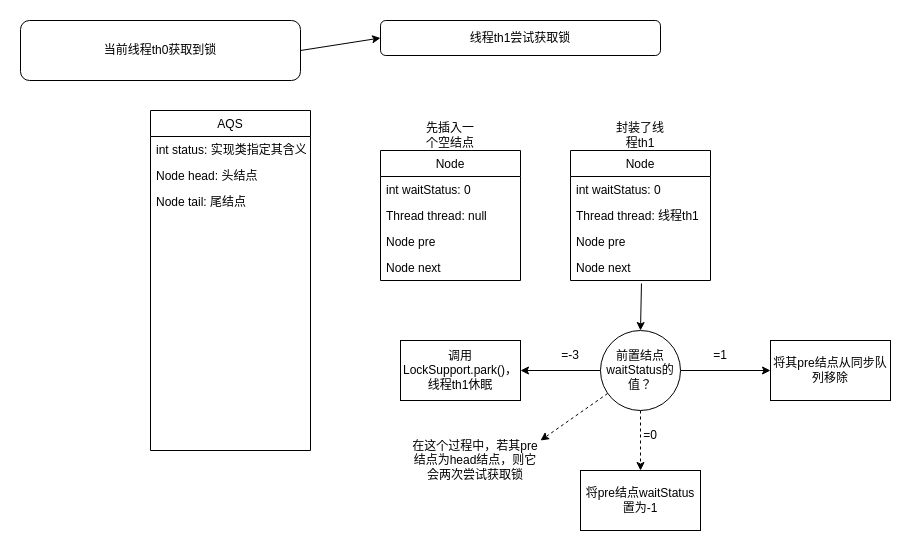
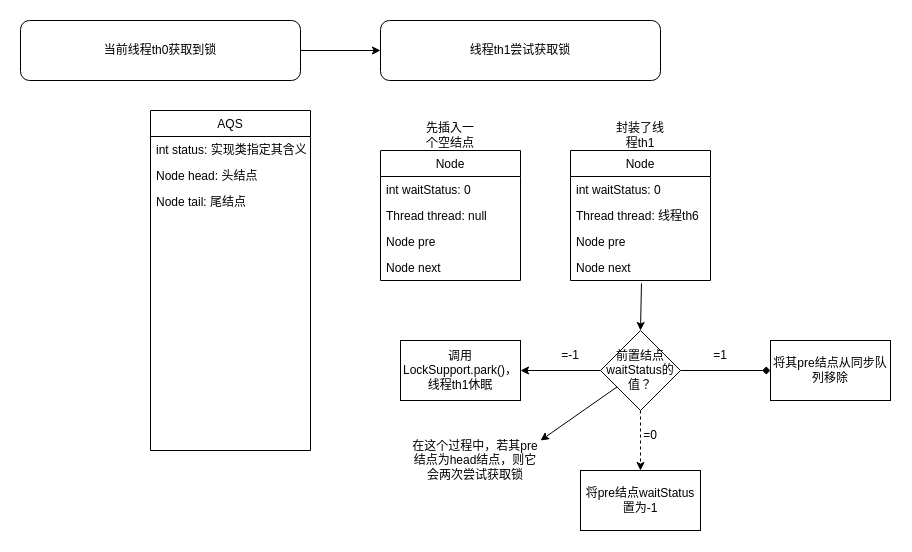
node "线程th1尝试获取锁": size 280x35 -> 280x60
node "Thread thread: 线程th1": label "Thread thread: 线程th1" -> "Thread thread: 线程th6"
node "=-3": label "=-3" -> "=-1"
node "前置结点waitStatus的值？": shape ellipse -> diamond
edge "前置结点waitStatus的值？" -> "将其pre结点从同步队列移除": arrowhead classic -> diamond
edge "前置结点waitStatus的值？" -> "在这个过程中，若其pre结点为head结点，则它会两次尝试获取锁": style dashed -> solid
